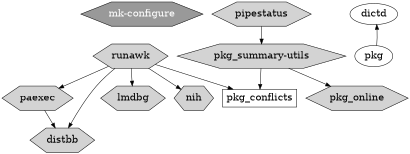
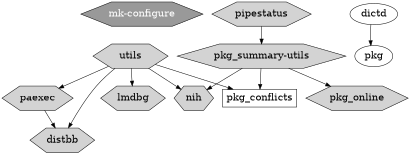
edge "pkg" -> "dictd": reversed
node "runawk": label "runawk" -> "utils"
edge "pkg_summary-utils" -> "nih": added
